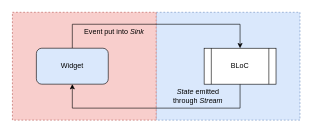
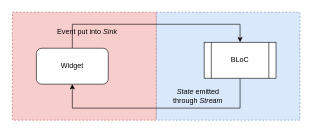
node "Event put into Sink": moved (114, 30) -> (87, 30)
node "Widget": fillcolor #dae8fc -> #ffffff
node "BLoC": moved (240, 66) -> (240, 60)
